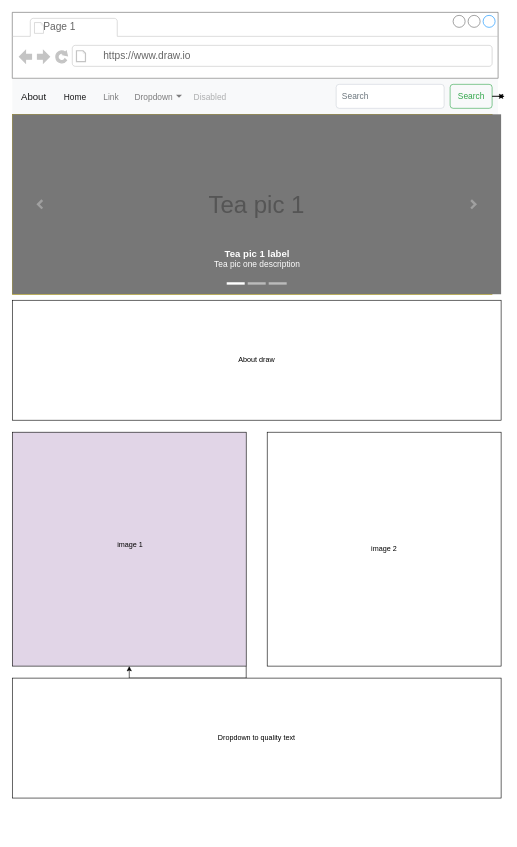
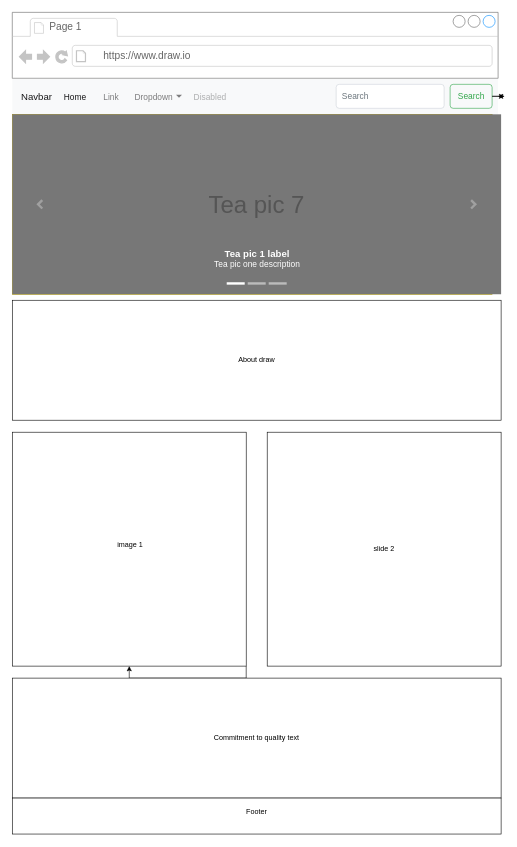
node "Page 1": moved (75, 27) -> (81, 27)
node "About": label "About" -> "Navbar"
node "Tea pic 1": label "Tea pic 1" -> "Tea pic 7"
node "image 1": fillcolor #e1d5e7 -> #ffffff
node "image 2": label "image 2" -> "slide 2"
node "Dropdown to quality text": label "Dropdown to quality text" -> "Commitment to quality text"
node "Footer": added
